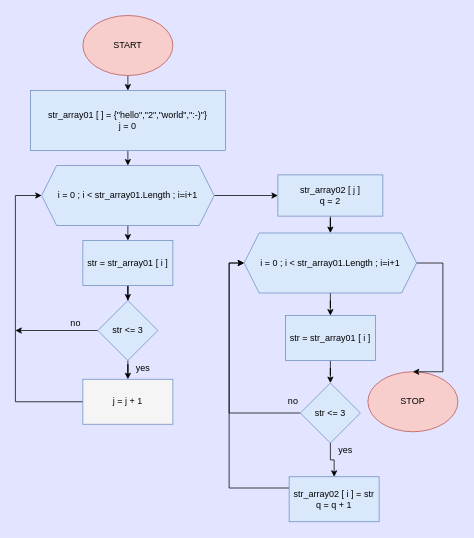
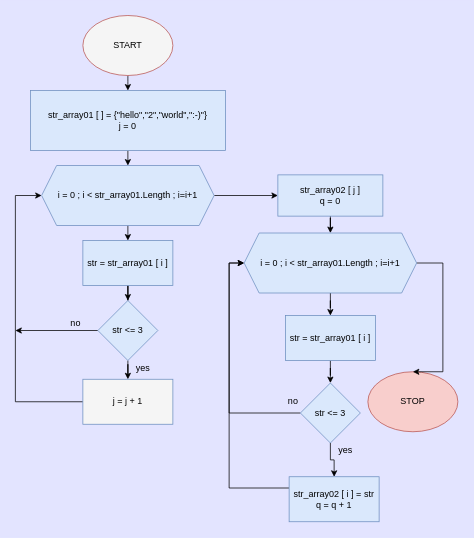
node "START": fillcolor #f8cecc -> #f5f5f5
node "str_array02 [ j ] q = 2": label "str_array02 [ j ] q = 2" -> "str_array02 [ j ] q = 0"
